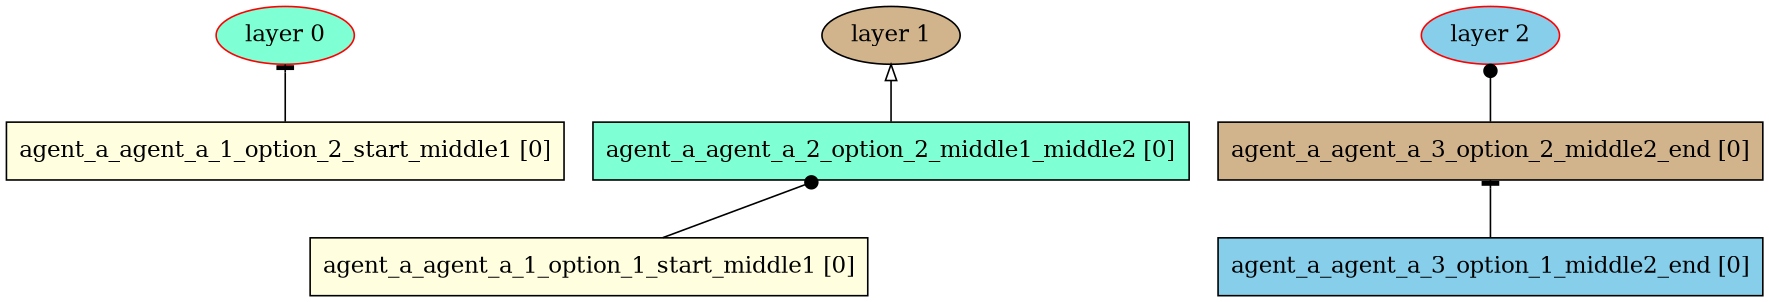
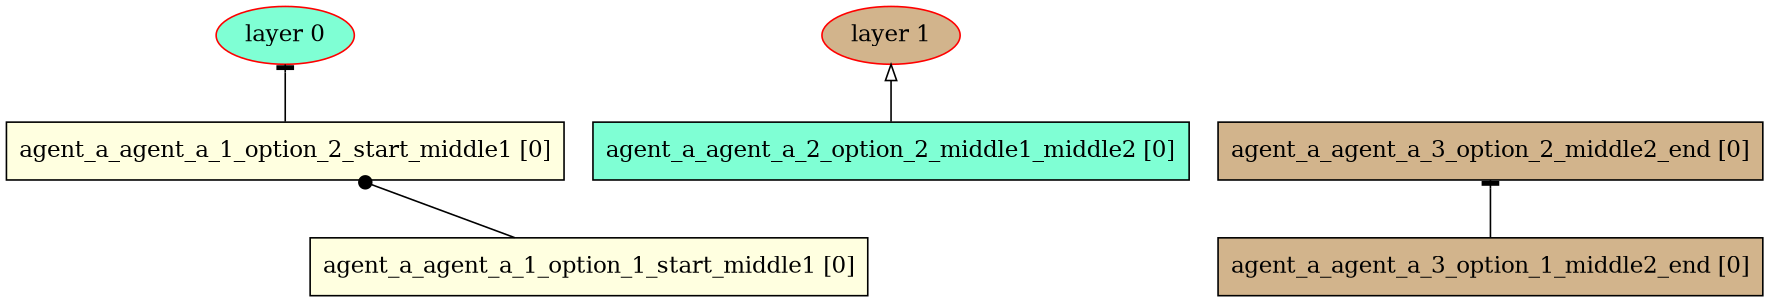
node "layer 1": color black -> #ff0000
node "layer 2": removed
edge "agent_a_agent_a_1_option_1_start_middle1 [0]" -> "agent_a_agent_a_2_option_2_middle1_middle2 [0]": now "agent_a_agent_a_1_option_1_start_middle1 [0]" -> "agent_a_agent_a_1_option_2_start_middle1 [0]"
node "agent_a_agent_a_3_option_1_middle2_end [0]": fillcolor skyblue -> tan
